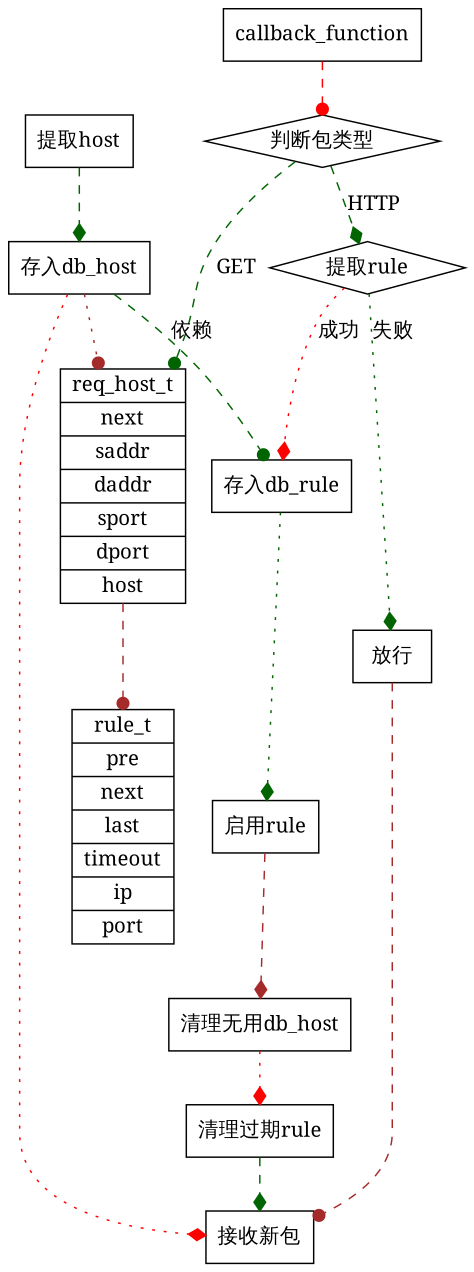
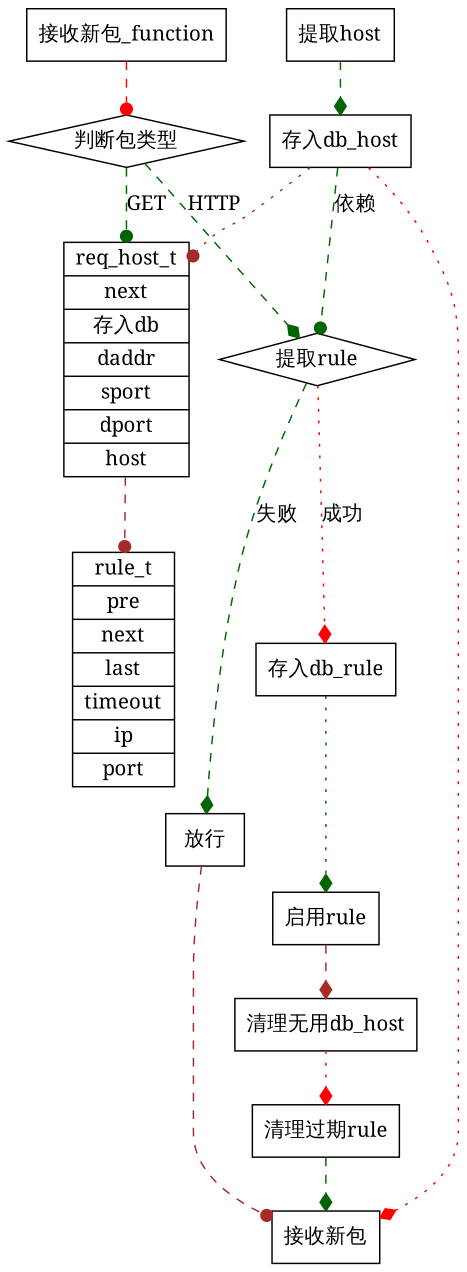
node "callback_function": label "callback_function" -> "接收新包_function"
edge "存入db_host" -> "存入db_rule": now "存入db_host" -> "提取rule"
node "req_host_t": text "saddr" -> "存入db"
edge "提取rule" -> "放行": style dotted -> dashed
